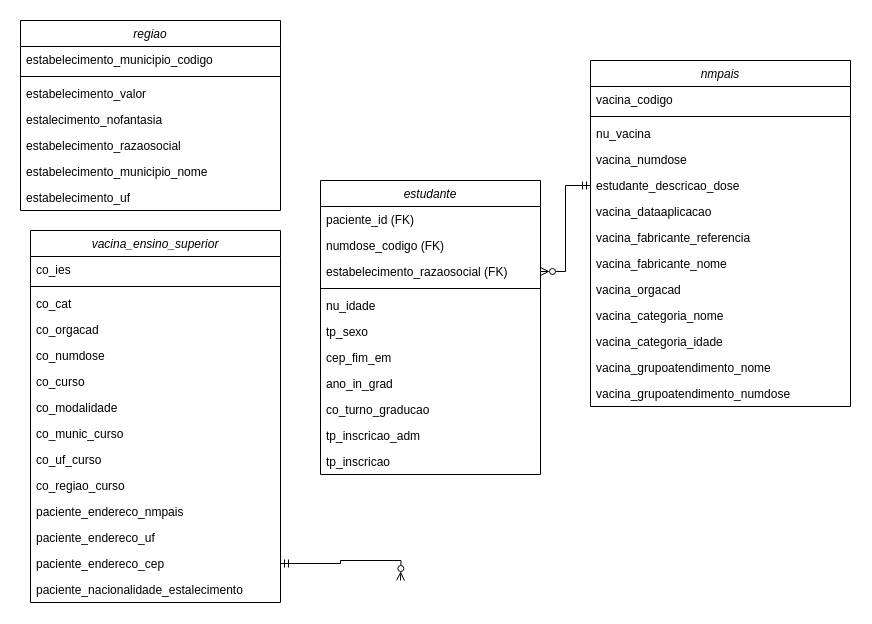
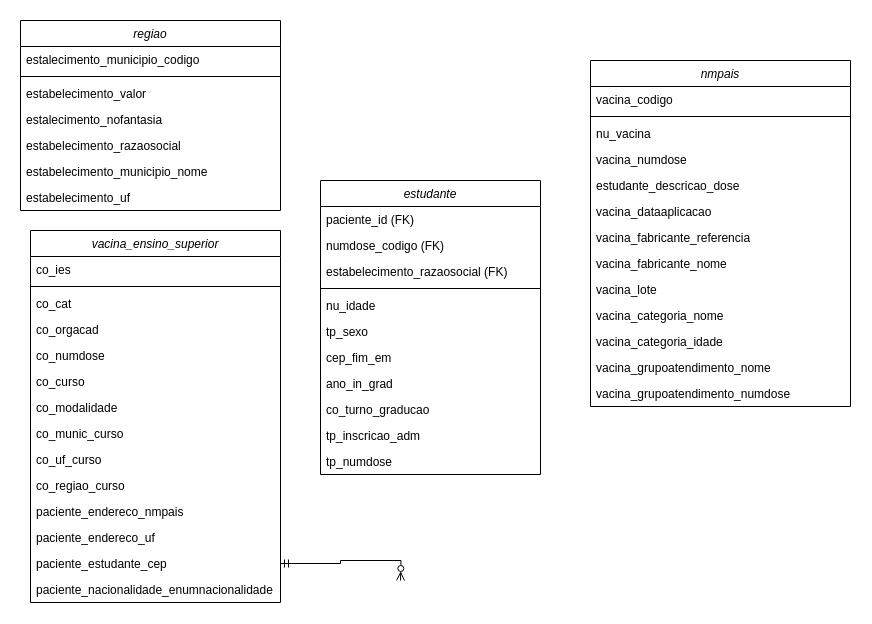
node "estabelecimento_municipio_codigo": label "estabelecimento_municipio_codigo" -> "estalecimento_municipio_codigo"
edge "estudante_descricao_dose" -- "estabelecimento_razaosocial (FK)": removed
node "vacina_orgacad": label "vacina_orgacad" -> "vacina_lote"
node "tp_inscricao": label "tp_inscricao" -> "tp_numdose"
node "paciente_endereco_cep": label "paciente_endereco_cep" -> "paciente_estudante_cep"
node "paciente_nacionalidade_estalecimento": label "paciente_nacionalidade_estalecimento" -> "paciente_nacionalidade_enumnacionalidade"
